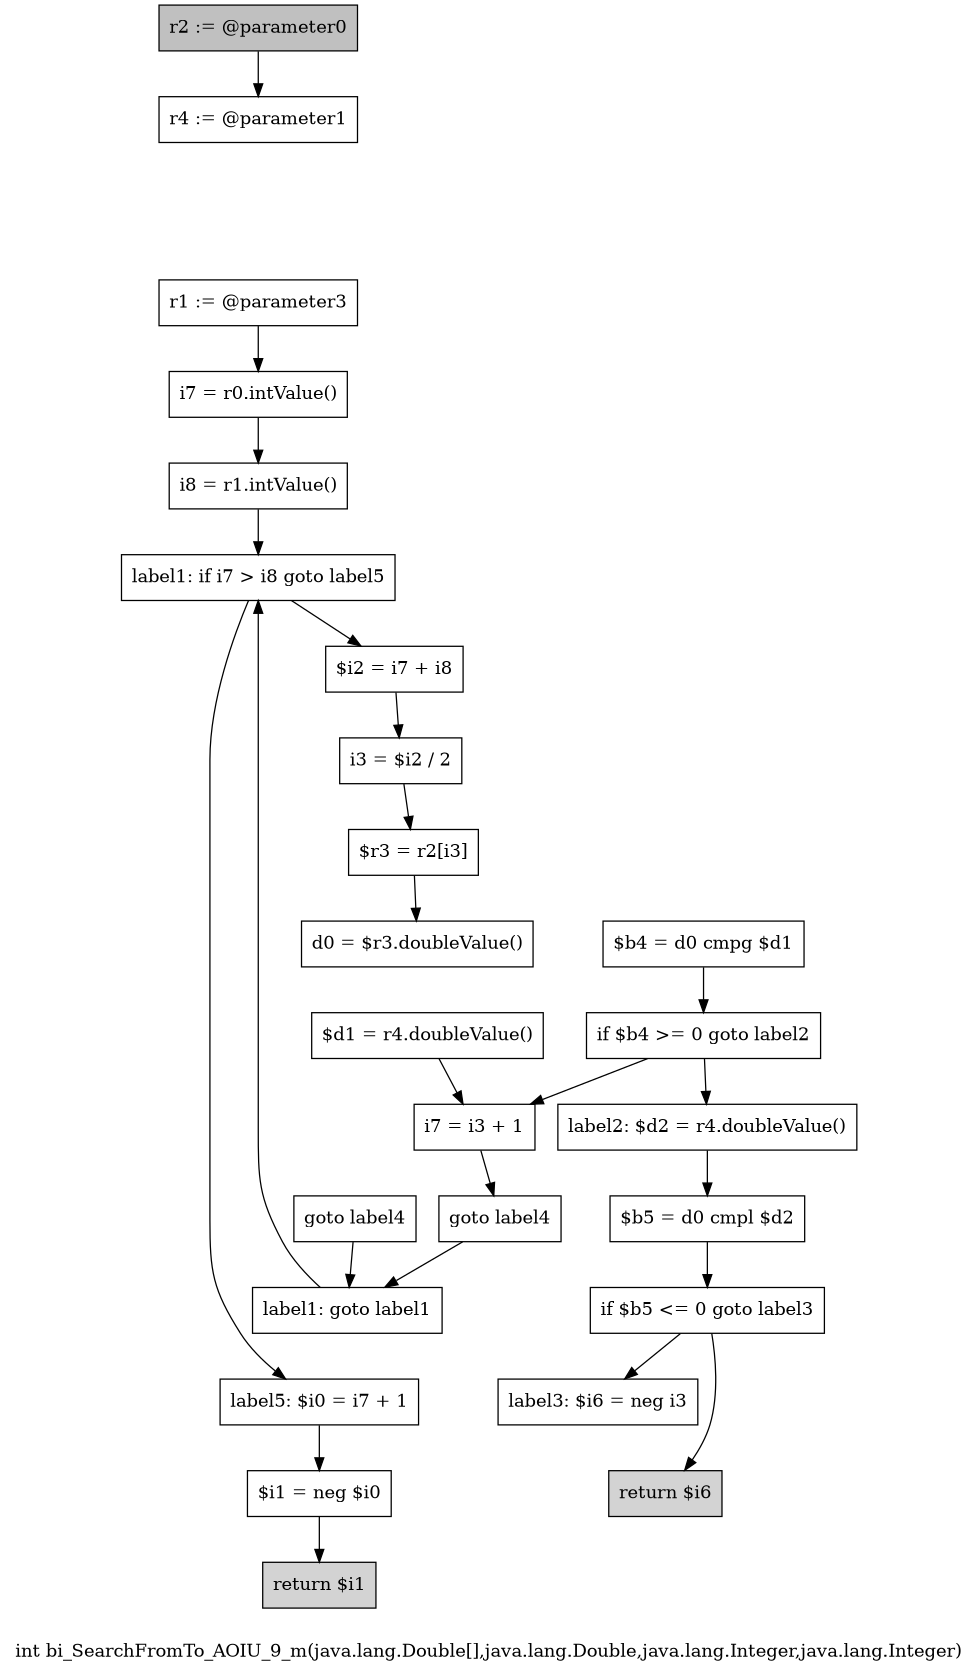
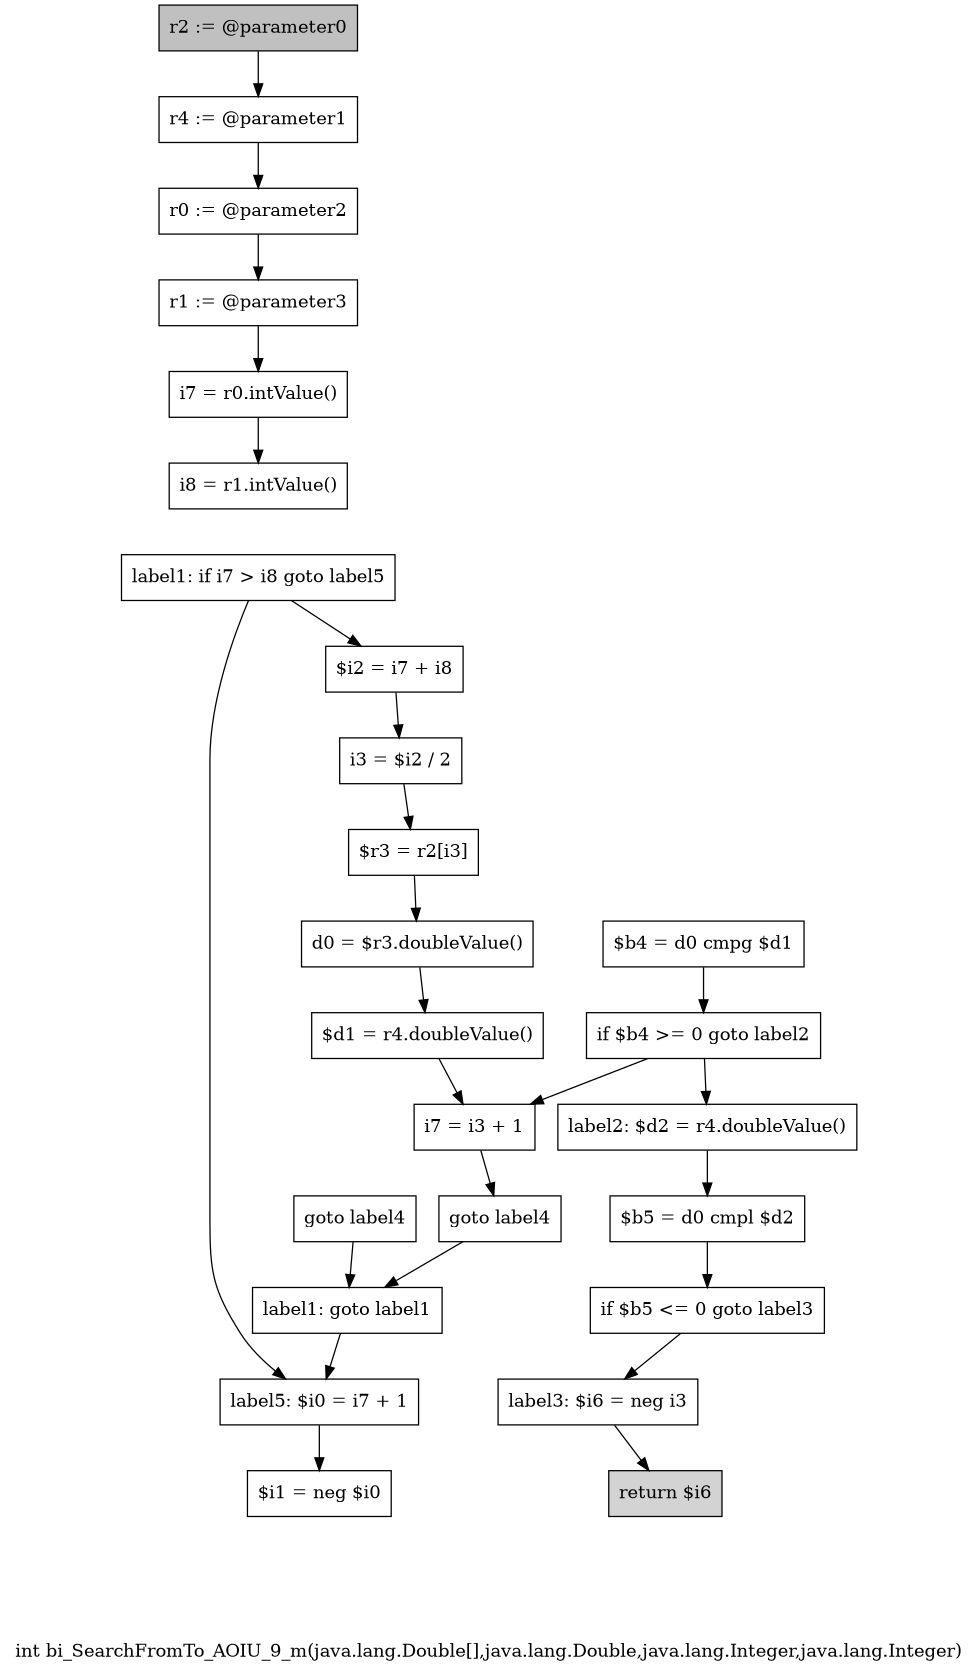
node "r0 := @parameter2": added
edge "i8 = r1.intValue()" -> "label1: if i7 > i8 goto label5": removed
edge "label1: goto label1" -> "label1: if i7 > i8 goto label5": now "label1: goto label1" -> "label5: $i0 = i7 + 1"
edge "d0 = $r3.doubleValue()" -> "$d1 = r4.doubleValue()": added
edge "if $b5 <= 0 goto label3" -> "return $i6": now "label3: $i6 = neg i3" -> "return $i6"
node "return $i1": removed
